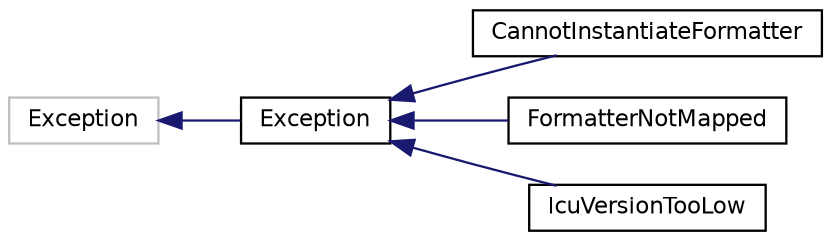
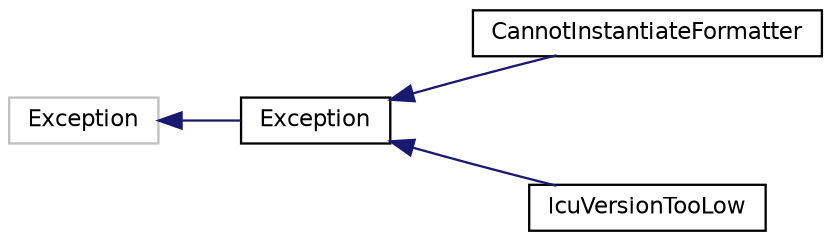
node "FormatterNotMapped": removed
